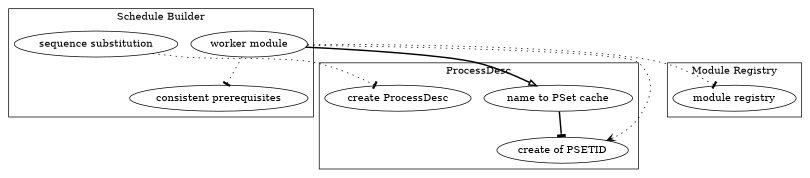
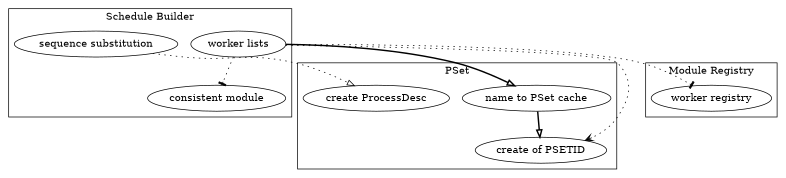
node "worker module": label "worker module" -> "worker lists"
edge "sequence substitution" -> "create ProcessDesc": arrowhead tee -> onormal
cluster "ProcessDesc": label "ProcessDesc" -> "PSet"
node "consistent prerequisites": label "consistent prerequisites" -> "consistent module"
node "module registry": label "module registry" -> "worker registry"
edge "name to PSet cache" -> "create of PSETID": arrowhead tee -> onormal
